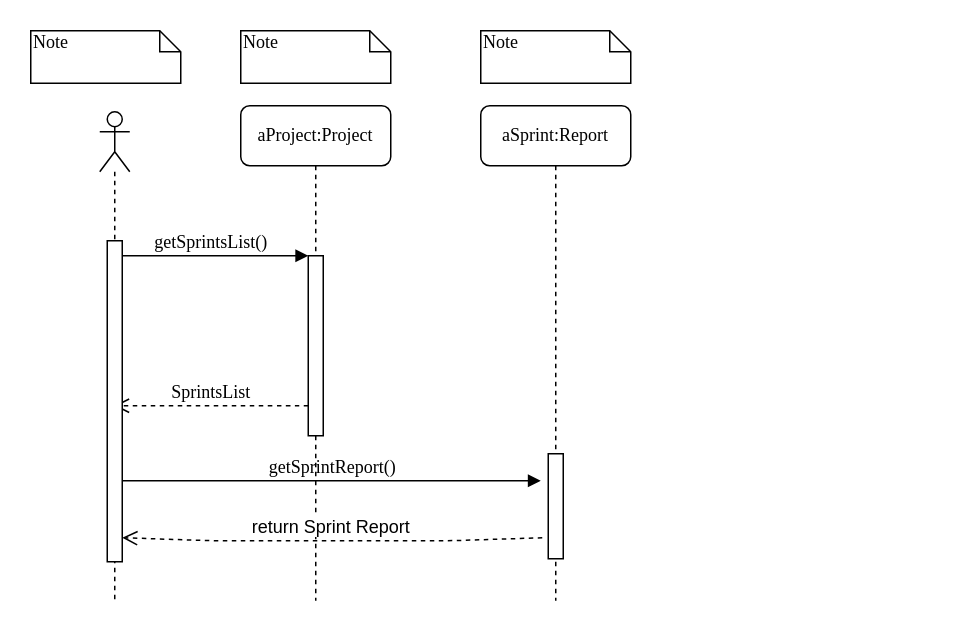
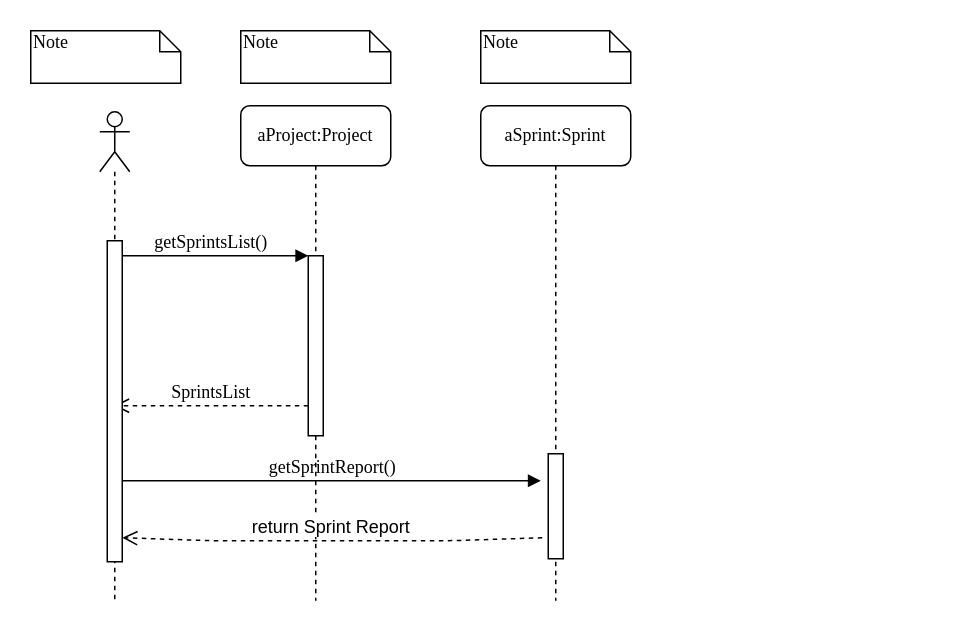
node "aSprint:Report": label "aSprint:Report" -> "aSprint:Sprint"
